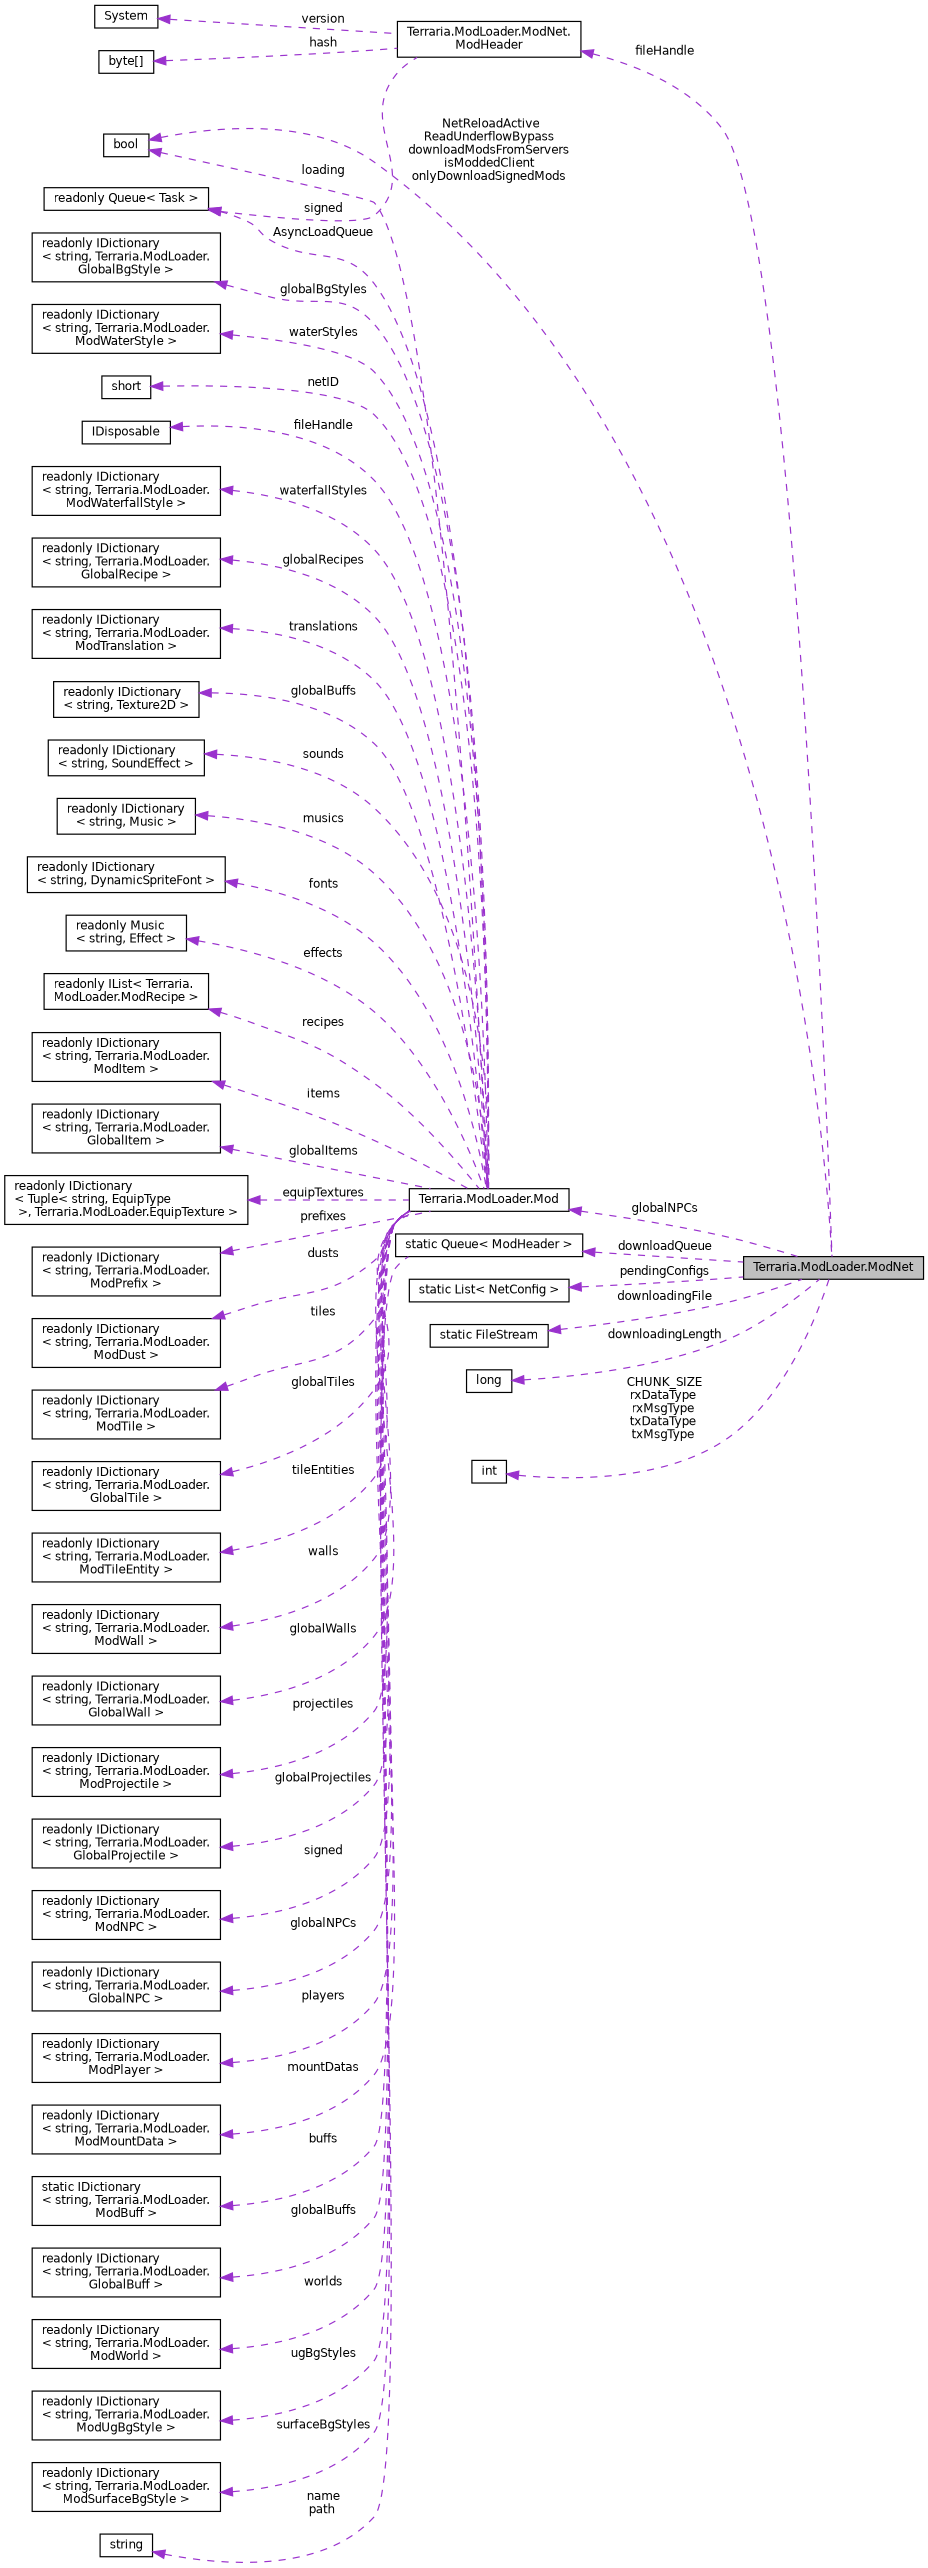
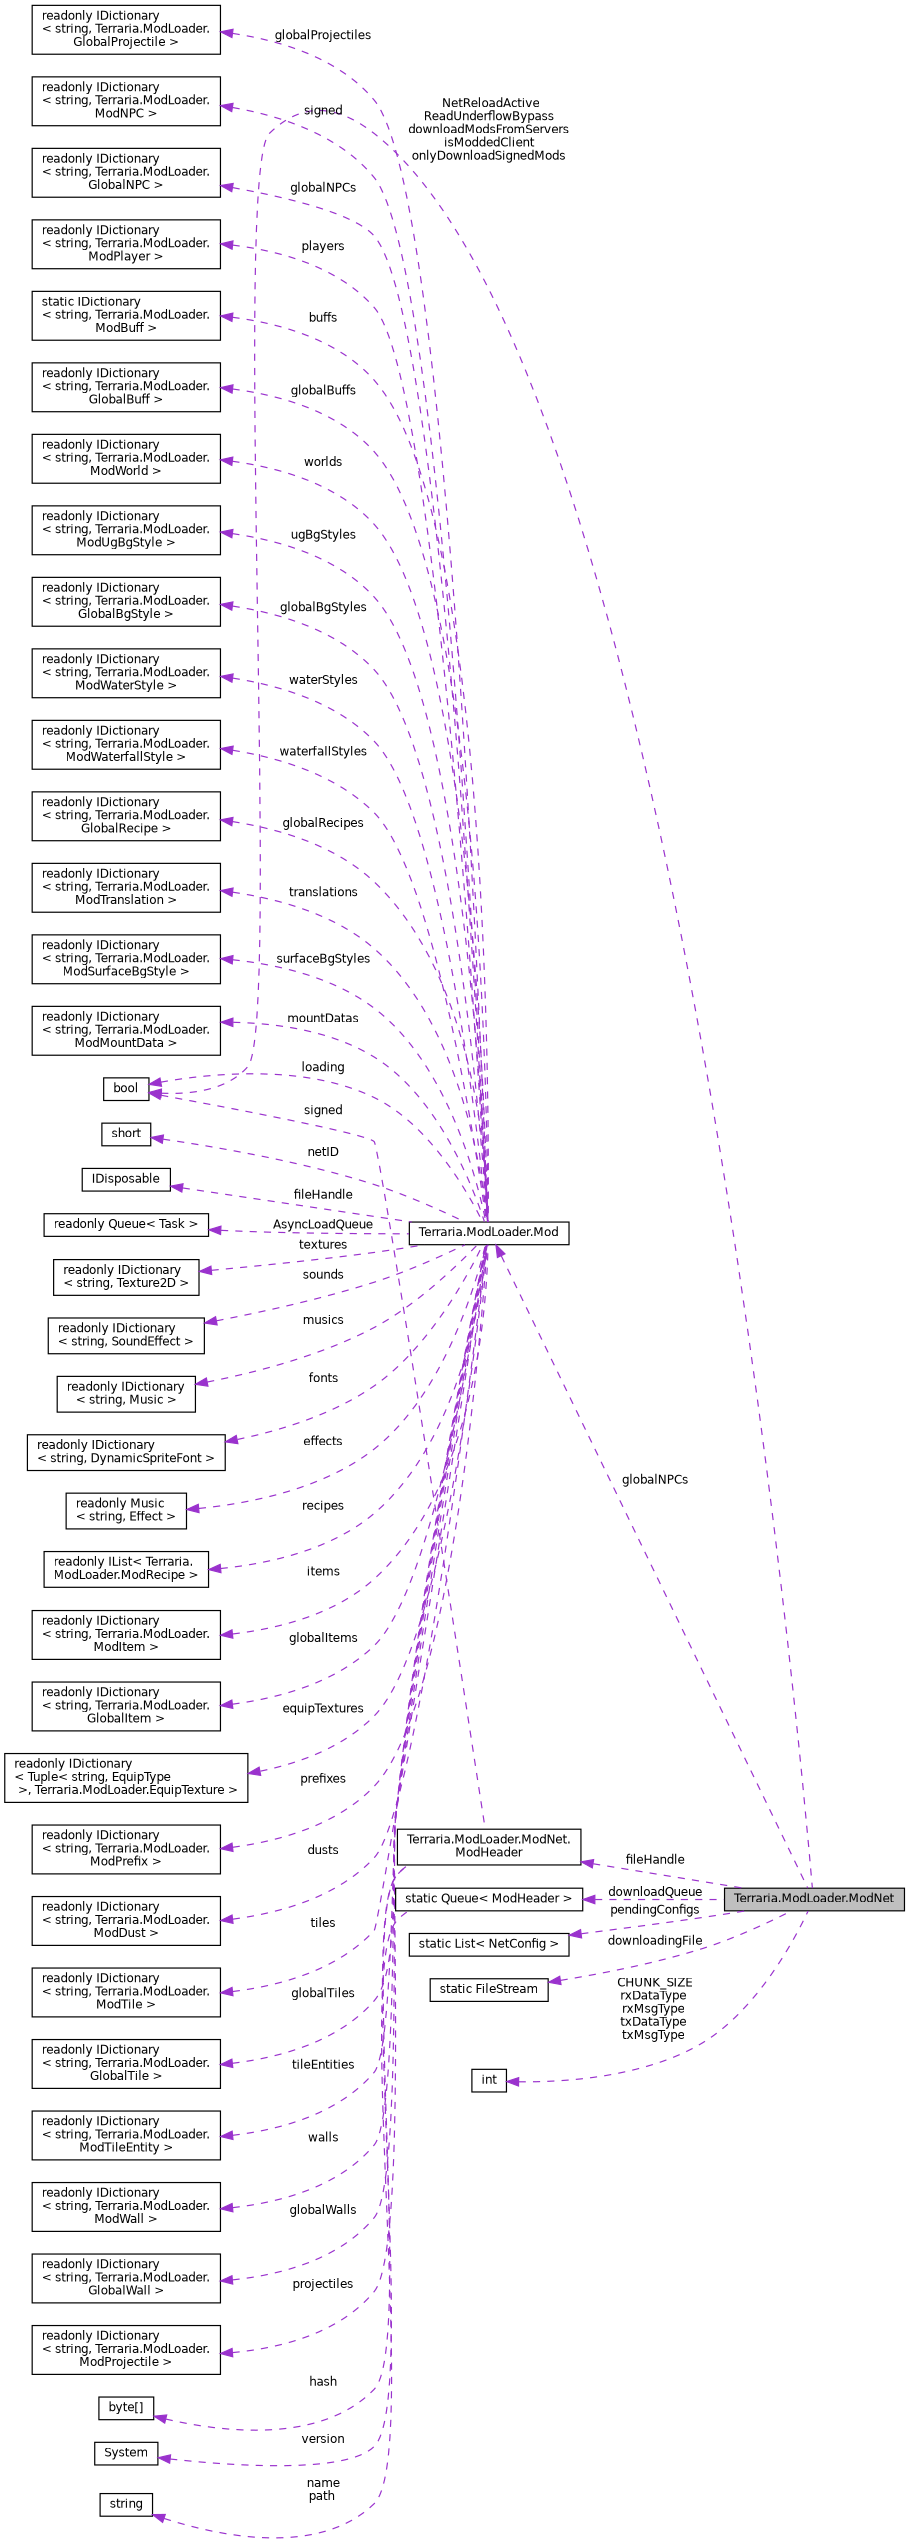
edge "Terraria.ModLoader.ModNet. ModHeader" -> "readonly Queue< Task >": now "Terraria.ModLoader.ModNet. ModHeader" -> "bool"
edge "Terraria.ModLoader.Mod" -> "readonly IDictionary < string, Texture2D >": label " globalBuffs" -> " textures"
node "long": removed
